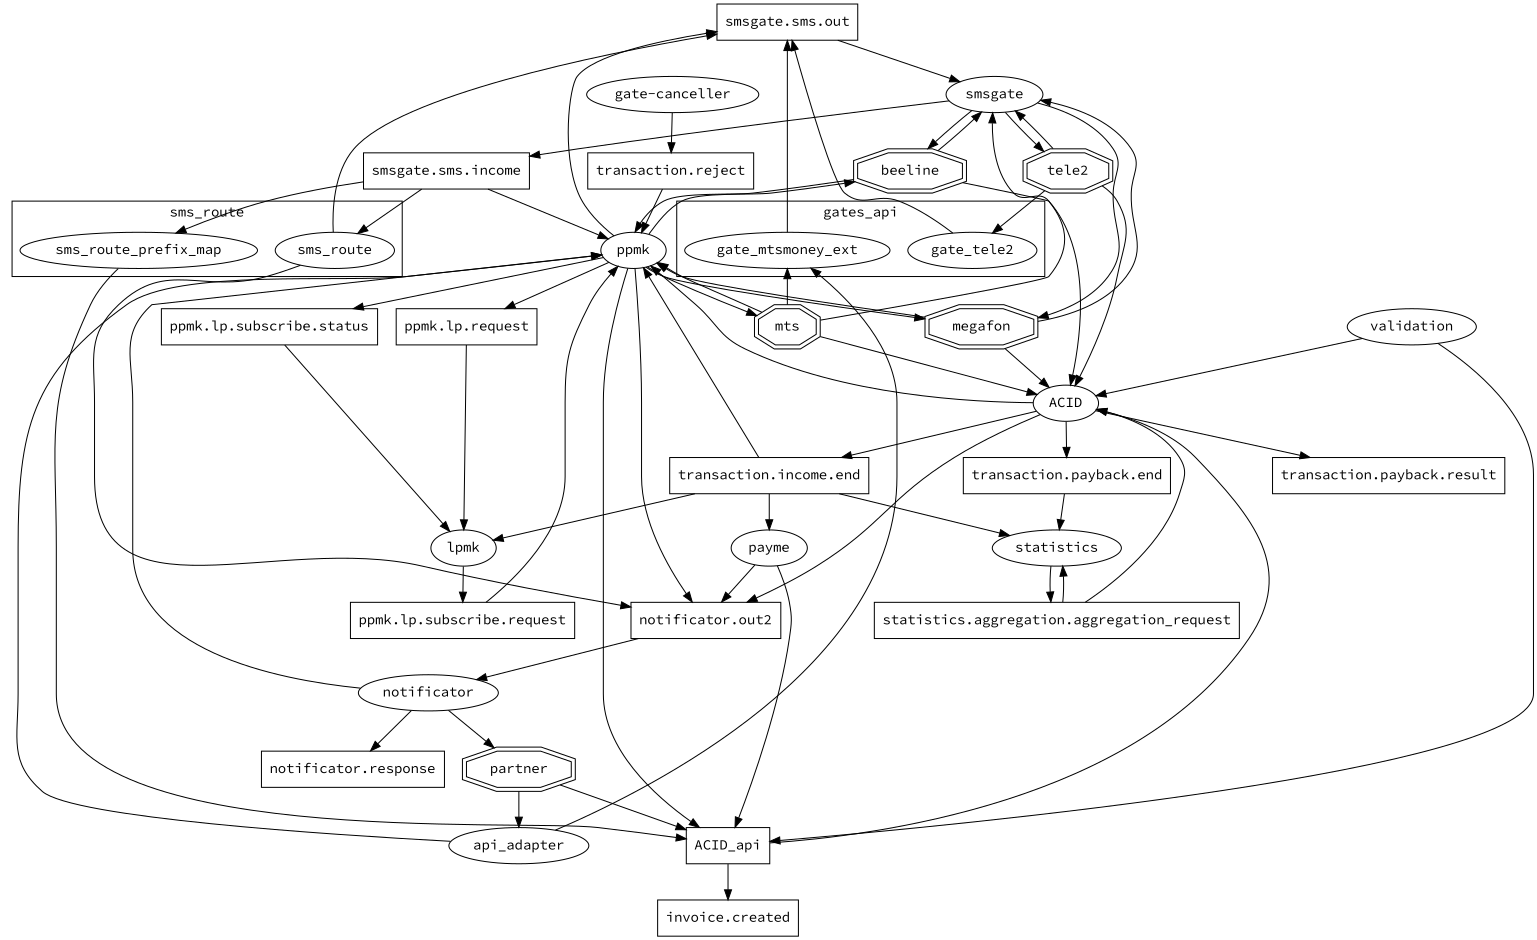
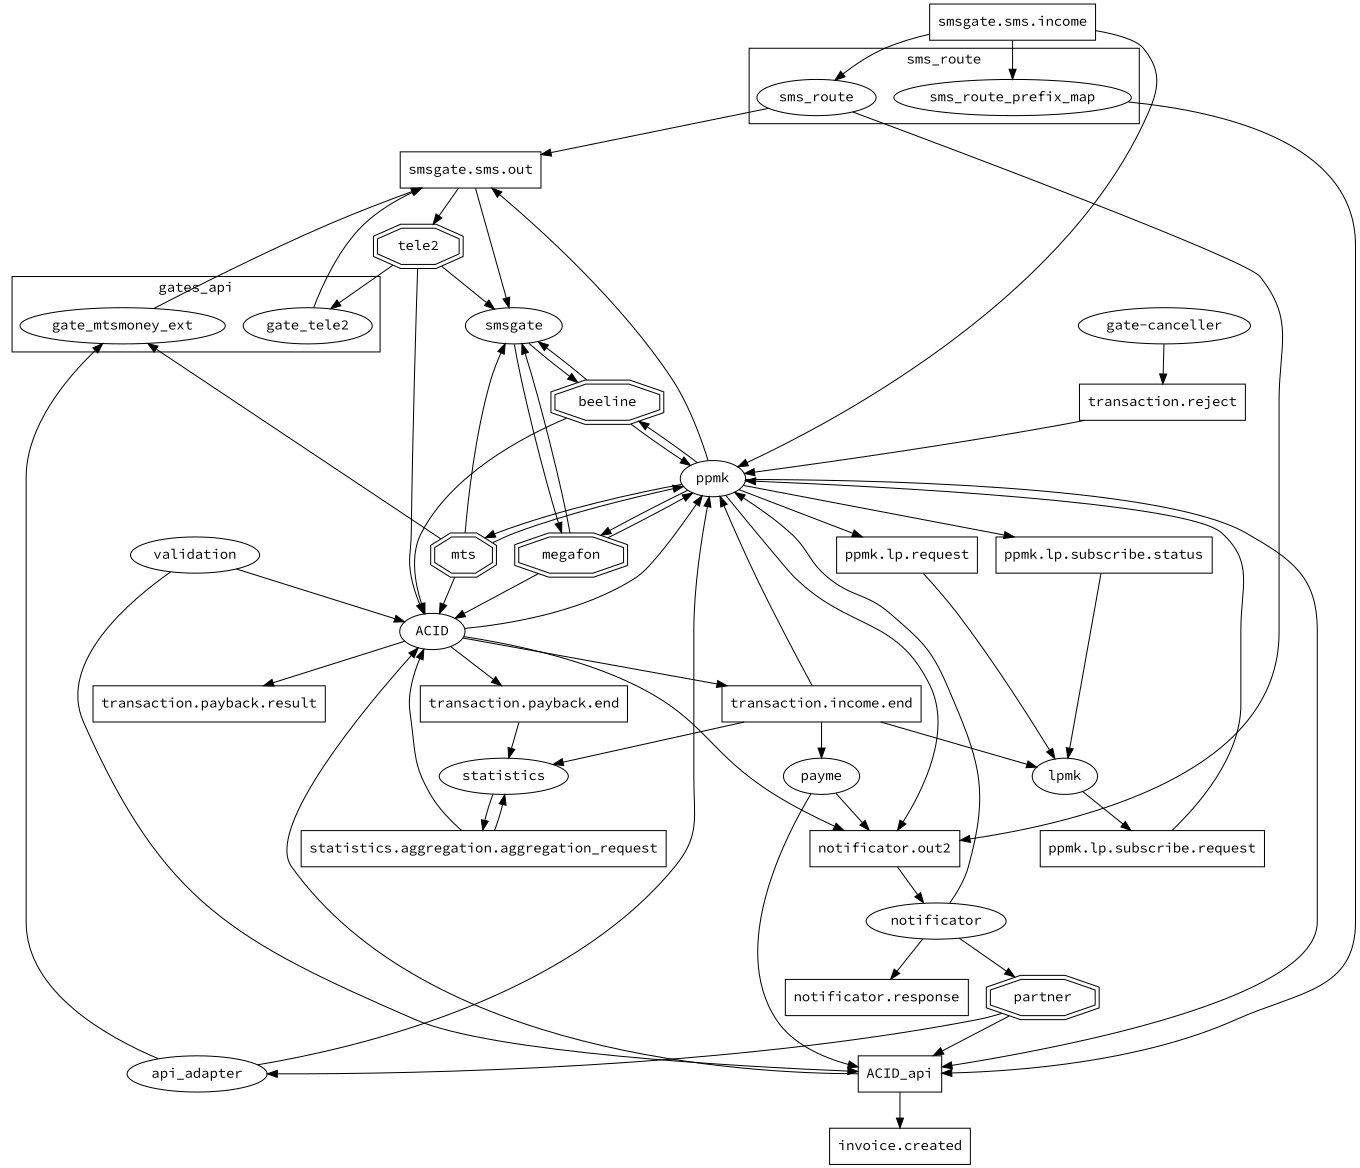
edge "smsgate" -> "smsgate.sms.income": removed
edge "smsgate" -> "tele2": now "smsgate.sms.out" -> "tele2"
